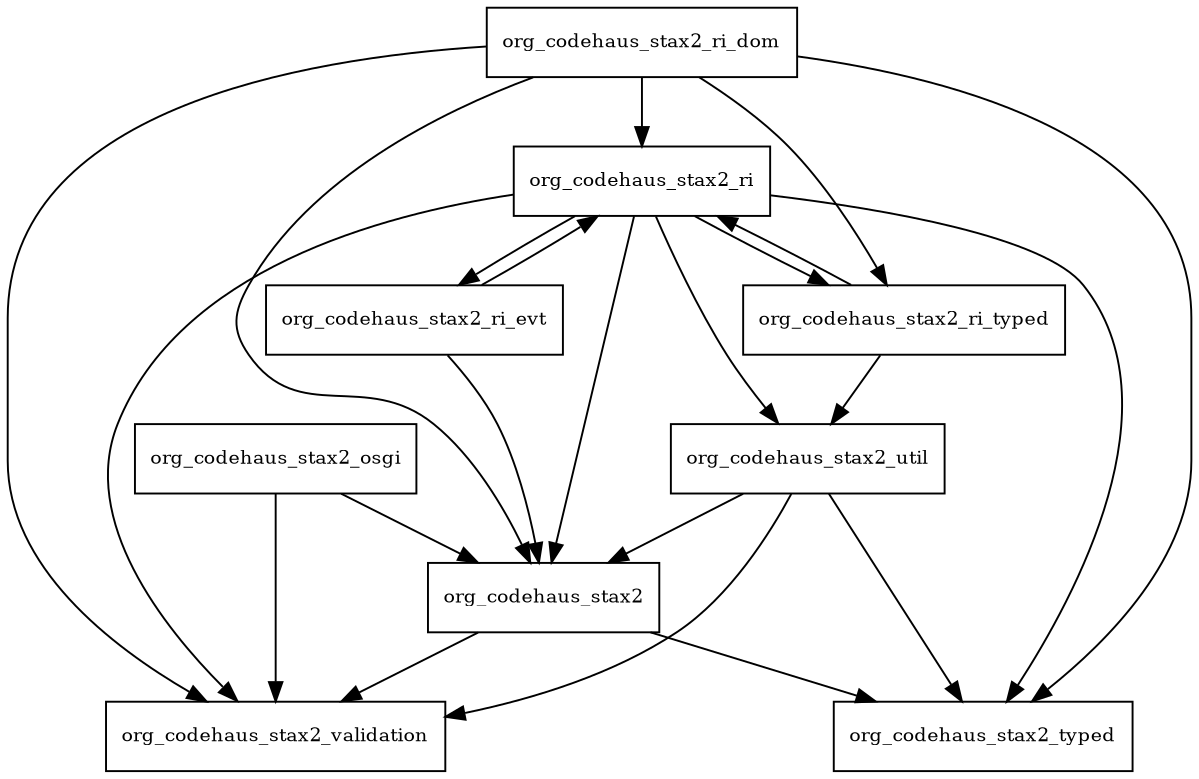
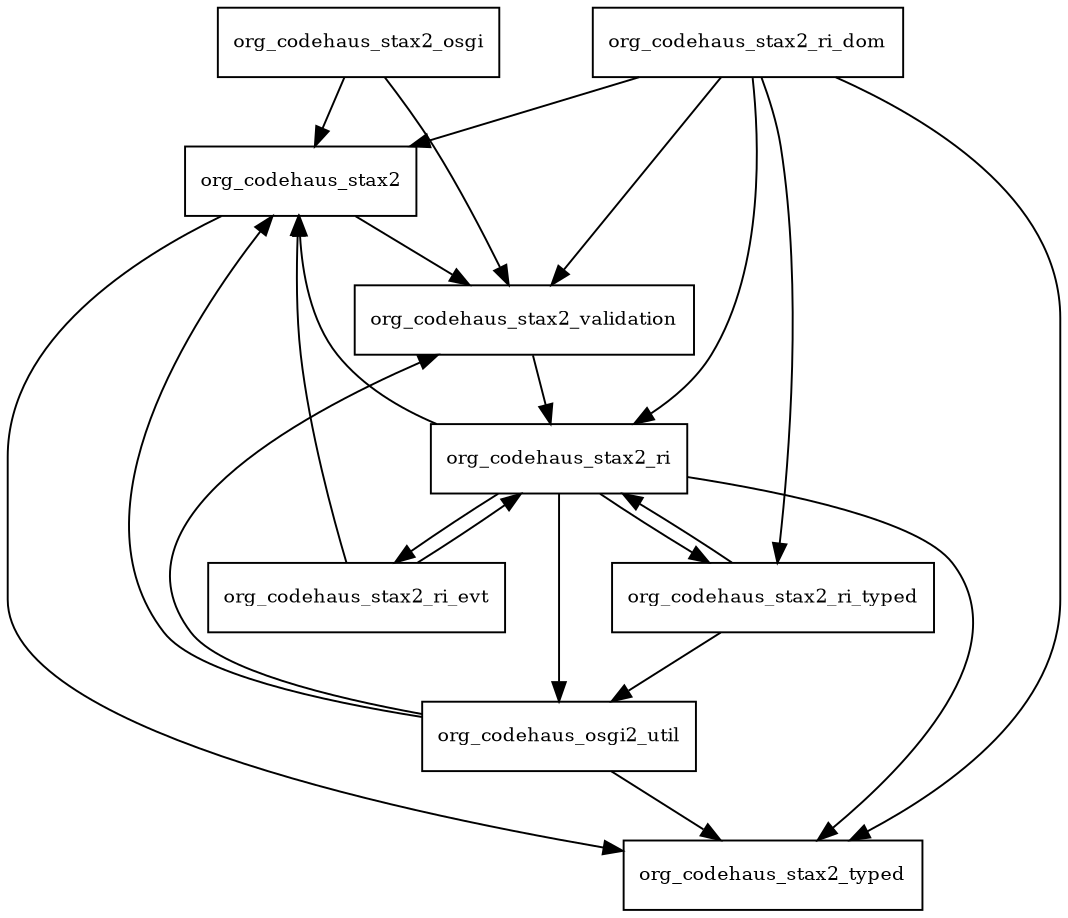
edge "org_codehaus_stax2_ri" -> "org_codehaus_stax2_validation": reversed
node "org_codehaus_stax2_util": label "org_codehaus_stax2_util" -> "org_codehaus_osgi2_util"
